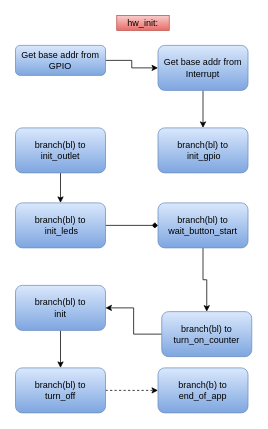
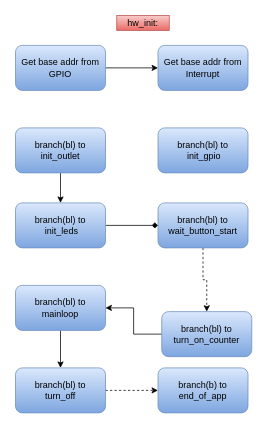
node "Get base addr from GPIO": size 90x30 -> 90x45
edge "Get base addr from Interrupt" -> "branch(bl) to init_gpio": removed
edge "branch(bl) to wait_button_start" -> "branch(bl) to turn_on_counter": style solid -> dashed
node "branch(bl) to init": label "branch(bl) to init" -> "branch(bl) to mainloop"
